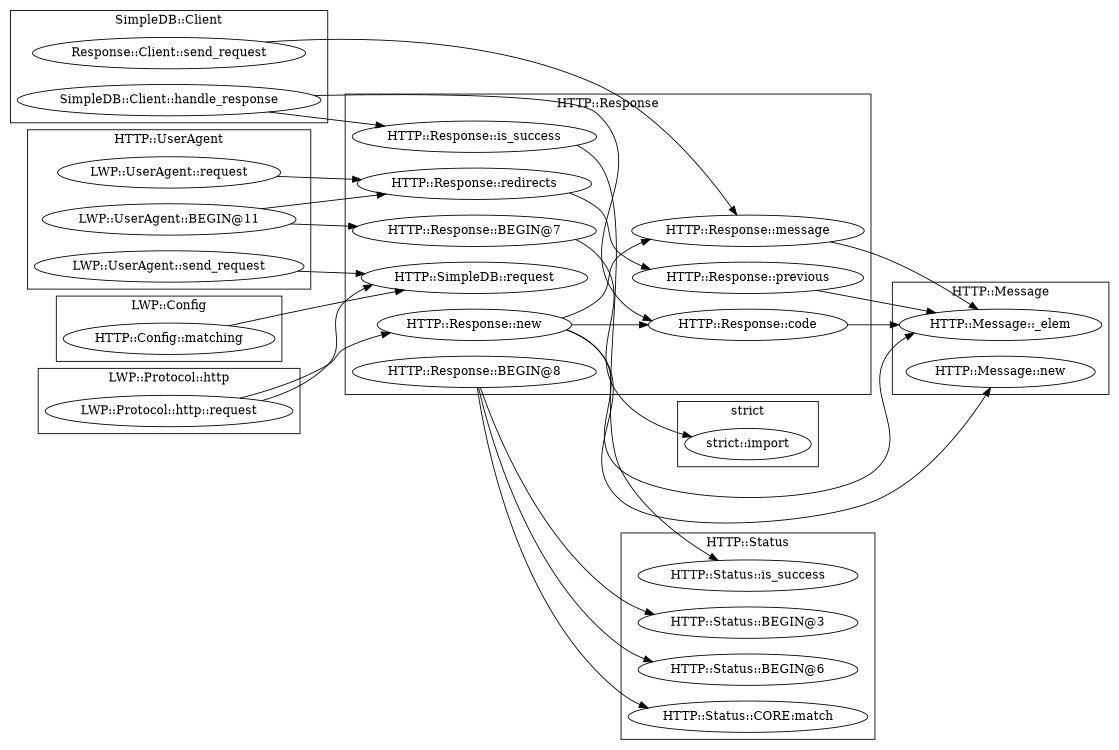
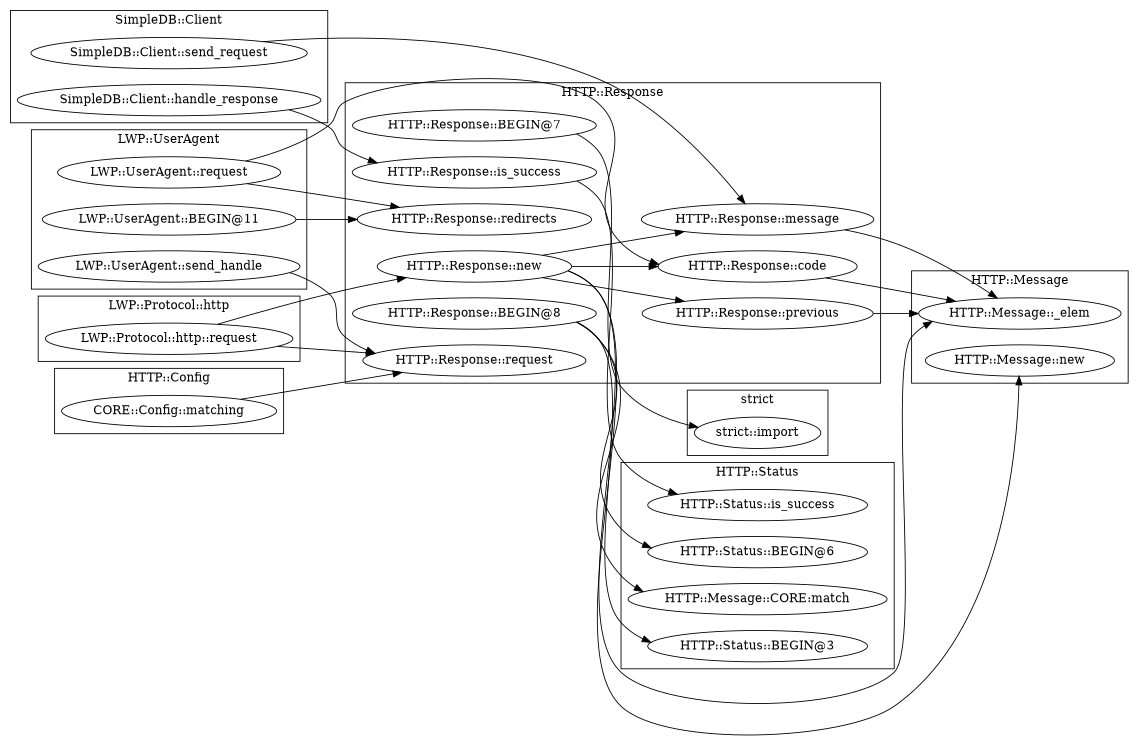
node "Response::Client::send_request": label "Response::Client::send_request" -> "SimpleDB::Client::send_request"
edge "SimpleDB::Client::handle_response" -> "HTTP::Response::code": now "LWP::UserAgent::request" -> "HTTP::Response::code"
cluster "HTTP::UserAgent": label "HTTP::UserAgent" -> "LWP::UserAgent"
edge "LWP::UserAgent::BEGIN@11" -> "HTTP::Response::BEGIN@7": removed
edge "HTTP::Response::redirects" -> "HTTP::Response::previous": now "HTTP::Response::new" -> "HTTP::Response::previous"
node "LWP::UserAgent::send_request": label "LWP::UserAgent::send_request" -> "LWP::UserAgent::send_handle"
node "HTTP::SimpleDB::request": label "HTTP::SimpleDB::request" -> "HTTP::Response::request"
cluster "LWP::Config": label "LWP::Config" -> "HTTP::Config"
node "HTTP::Config::matching": label "HTTP::Config::matching" -> "CORE::Config::matching"
node "HTTP::Status::CORE:match": label "HTTP::Status::CORE:match" -> "HTTP::Message::CORE:match"
